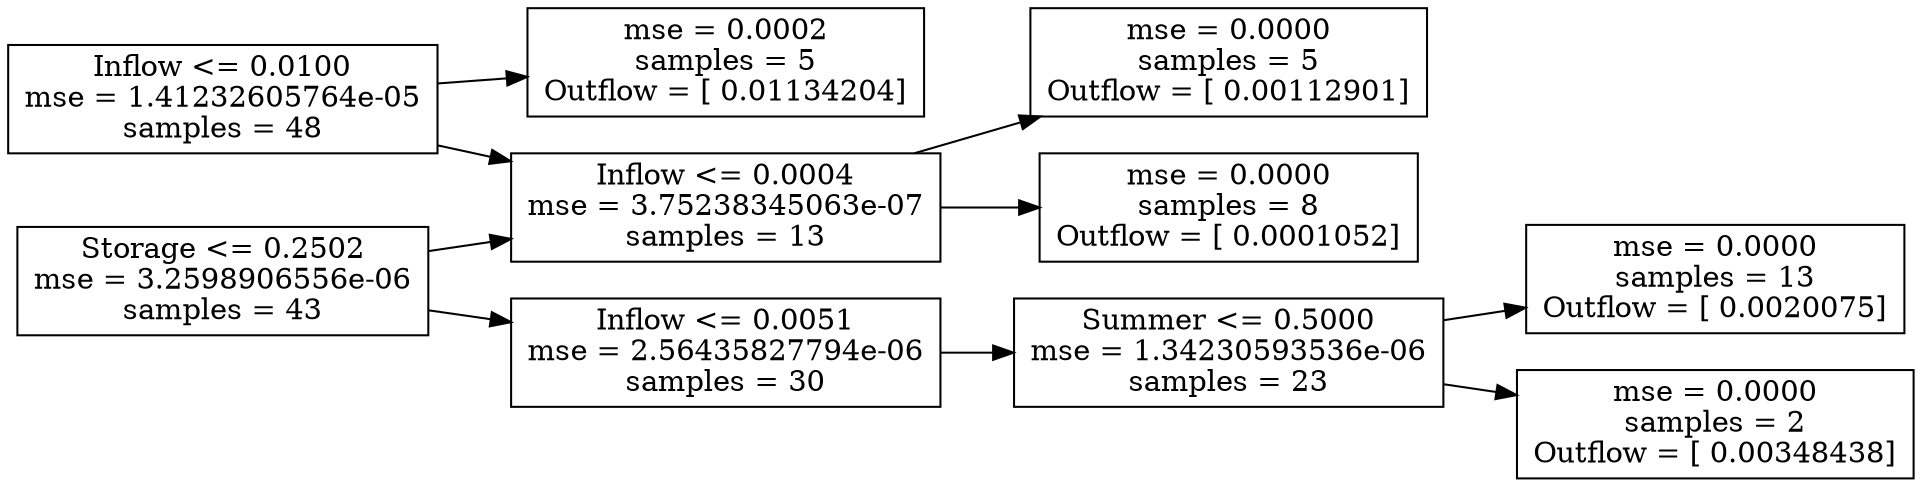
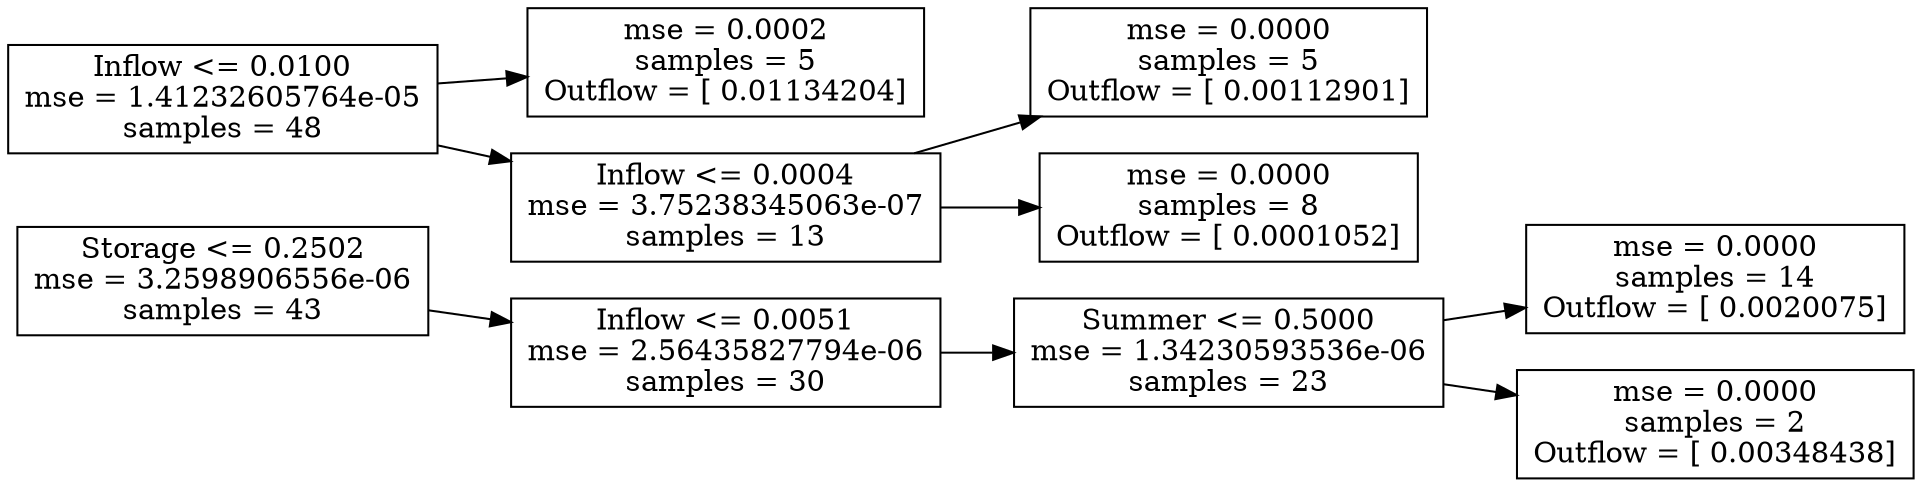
edge "Storage <= 0.2502 mse = 3.2598906556e-06 samples = 43" -> "Inflow <= 0.0004 mse = 3.75238345063e-07 samples = 13": removed
node "mse = 0.0000 samples = 13 Outflow = [ 0.0020075]": label "mse = 0.0000 samples = 13 Outflow = [ 0.0020075]" -> "mse = 0.0000 samples = 14 Outflow = [ 0.0020075]"
